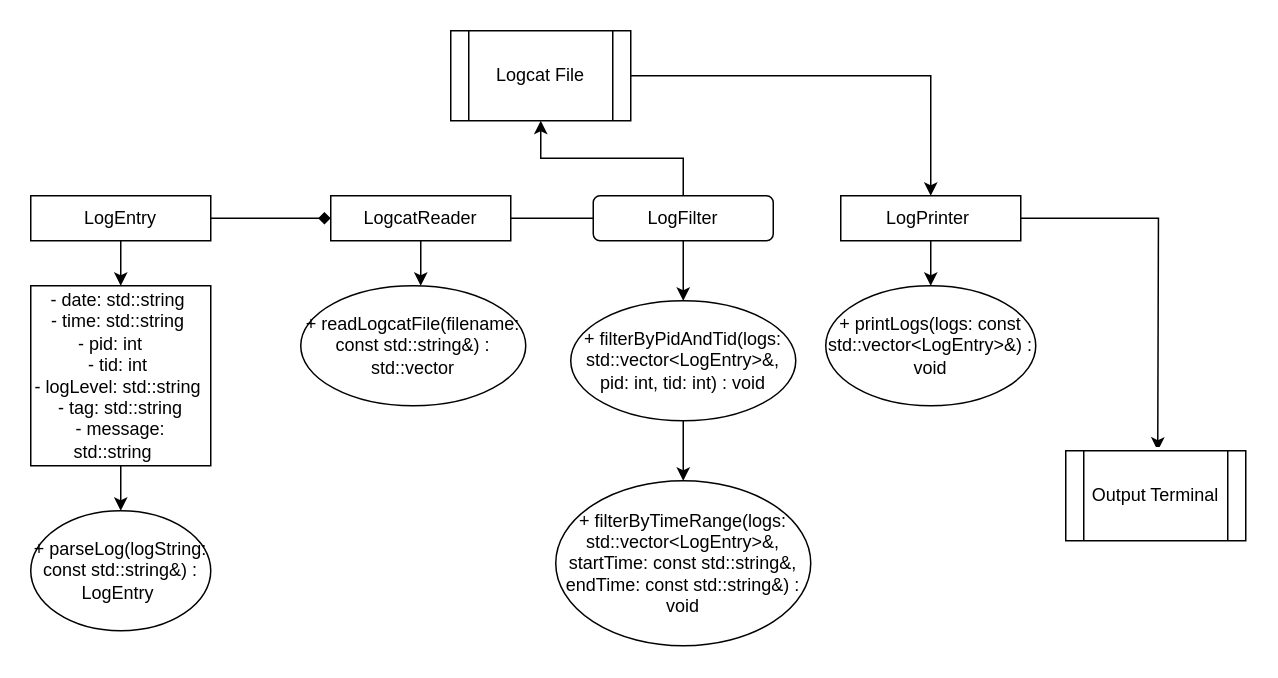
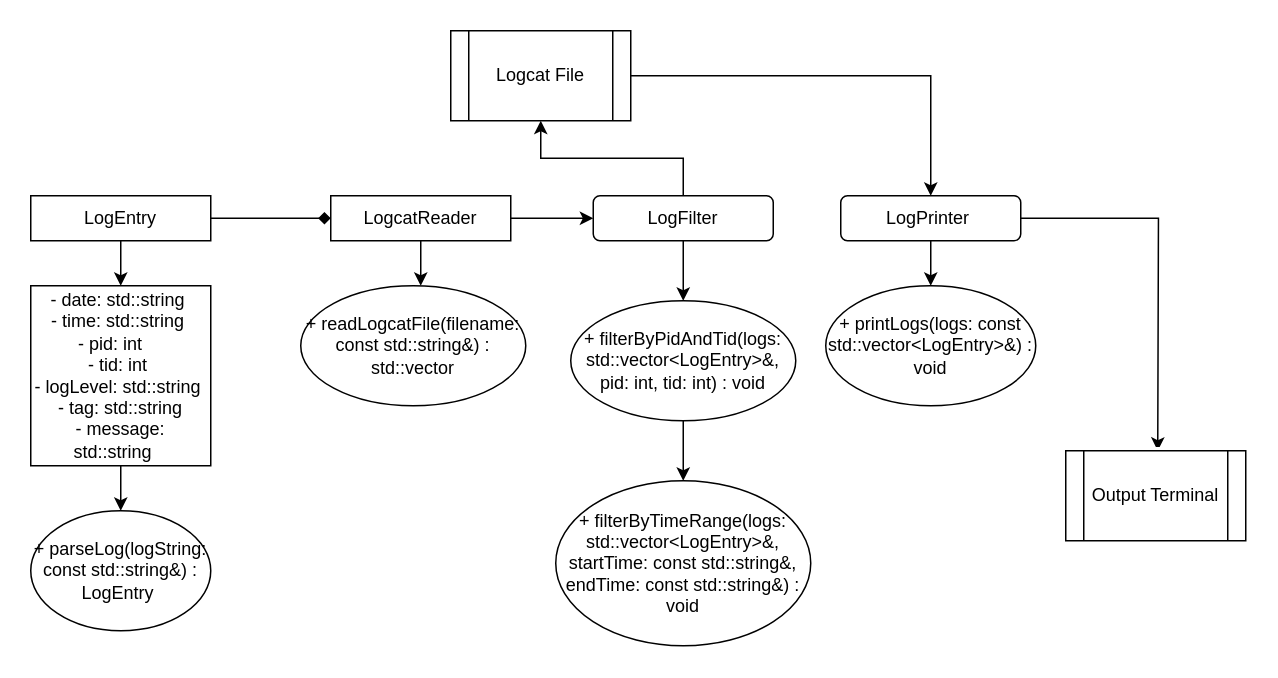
edge "LogcatReader" -- "LogFilter": arrowhead none -> classic
node "LogPrinter": shape rectangle -> rounded rectangle
